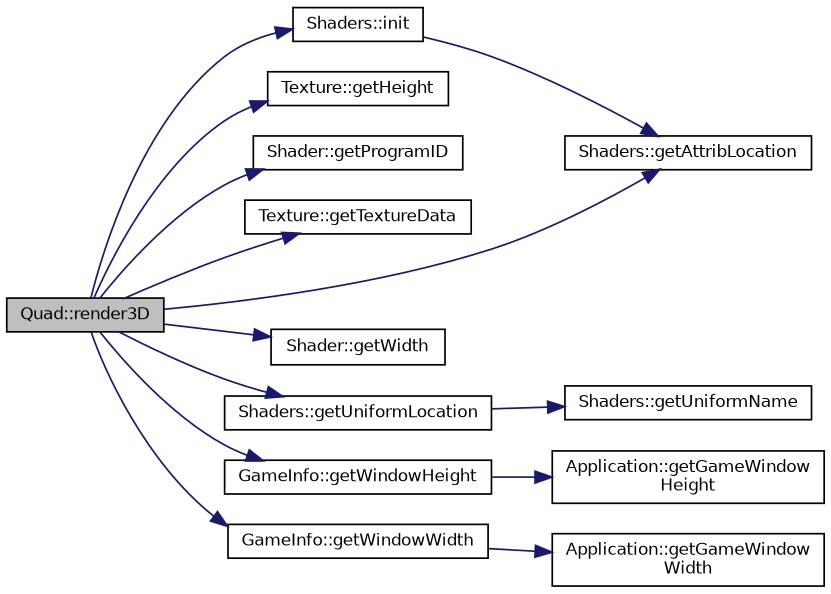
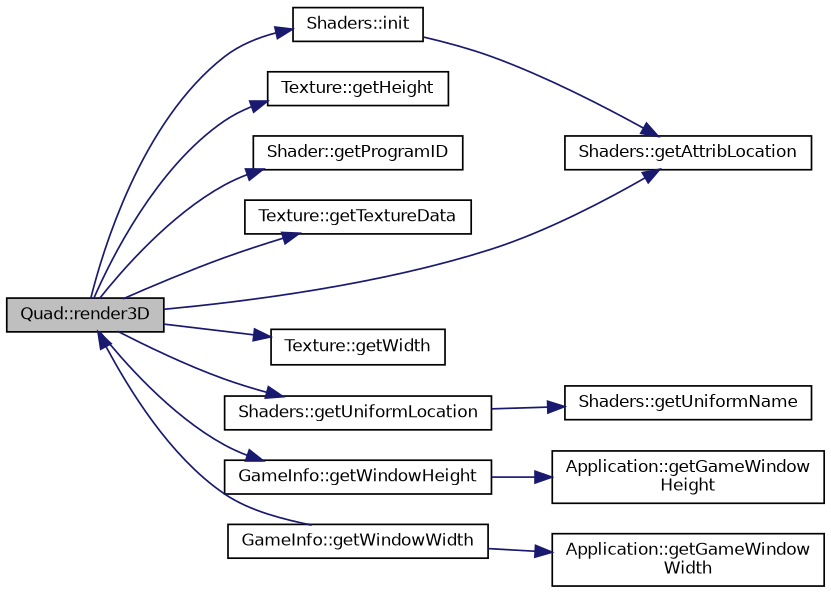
node "Shader::getWidth": label "Shader::getWidth" -> "Texture::getWidth"
edge "Quad::render3D" -> "GameInfo::getWindowWidth": reversed
